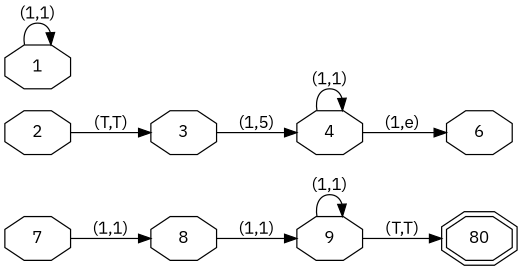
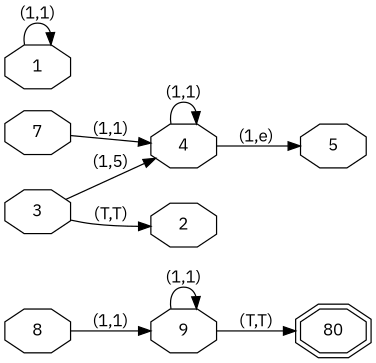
edge "2" -> "3": reversed
node "6": label "6" -> "5"
edge "7" -> "8": now "7" -> "4"
